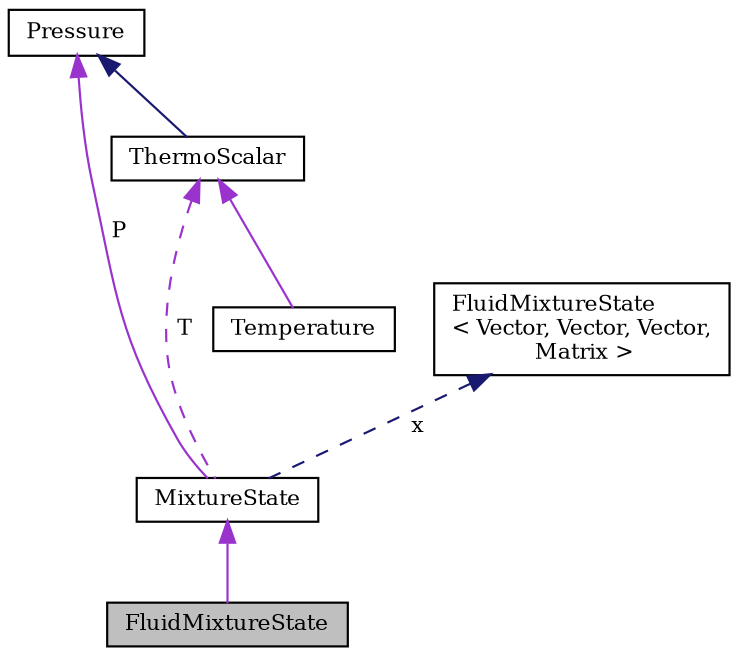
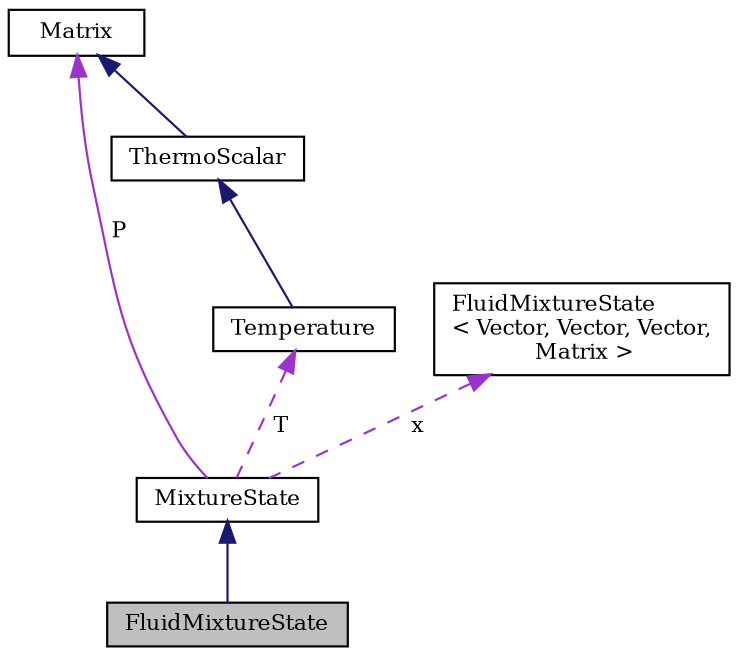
node "Pressure": label "Pressure" -> "Matrix"
edge "Temperature" -> "ThermoScalar": color darkorchid3 -> midnightblue
edge "MixtureState" -> "ThermoScalar": now "MixtureState" -> "Temperature"
edge "MixtureState" -> "FluidMixtureState < Vector, Vector, Vector, Matrix >": color midnightblue -> darkorchid3
edge "FluidMixtureState" -> "MixtureState": color darkorchid3 -> midnightblue
